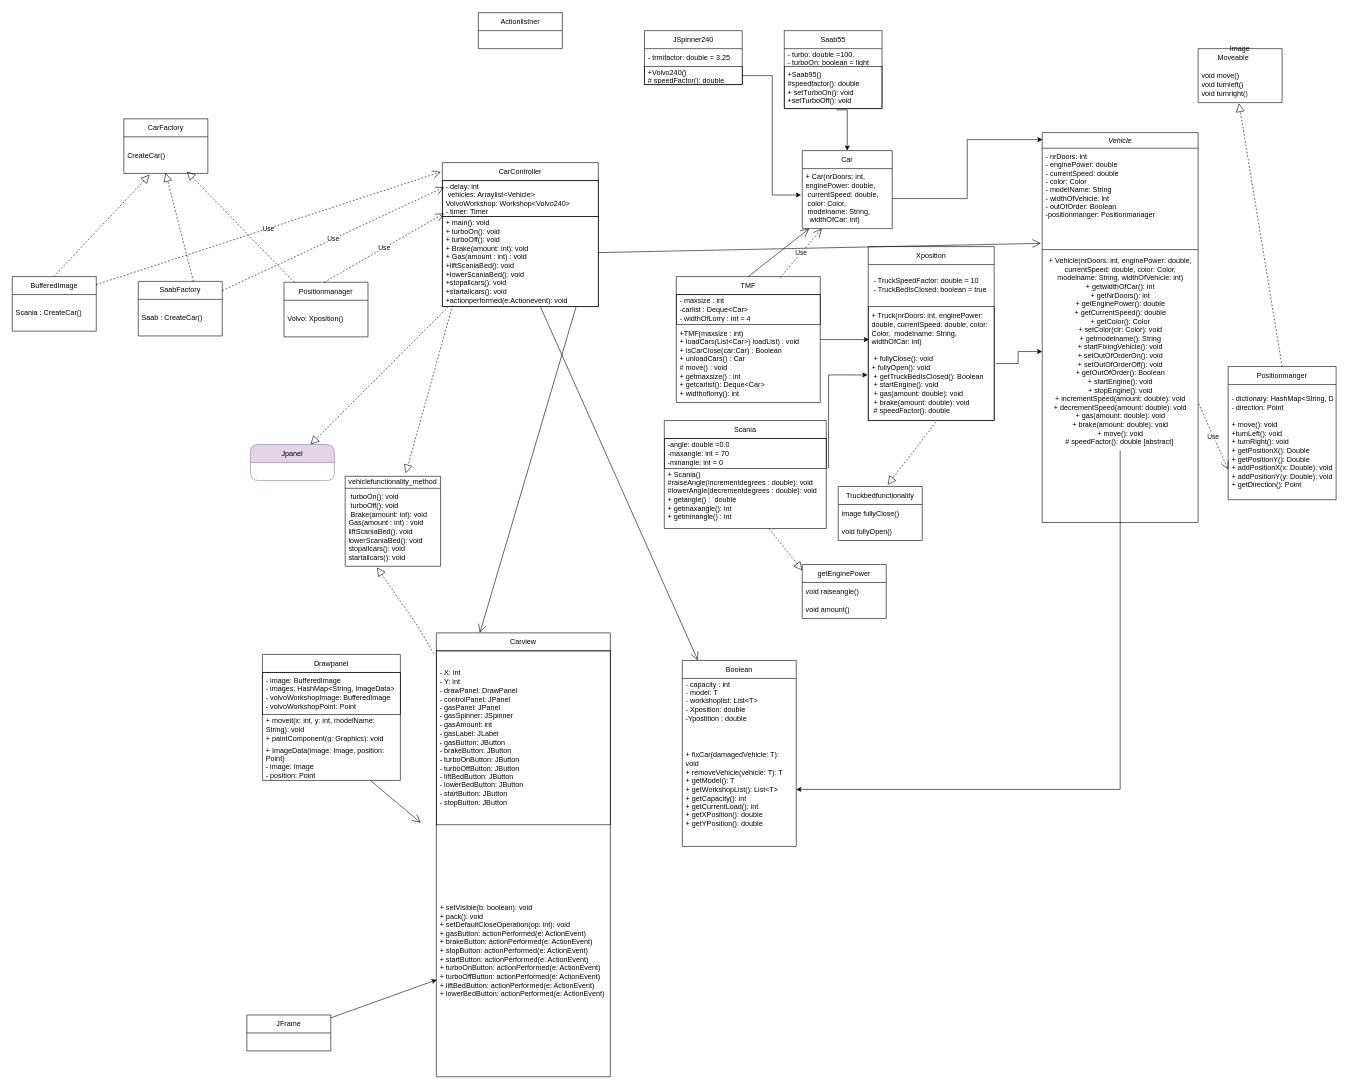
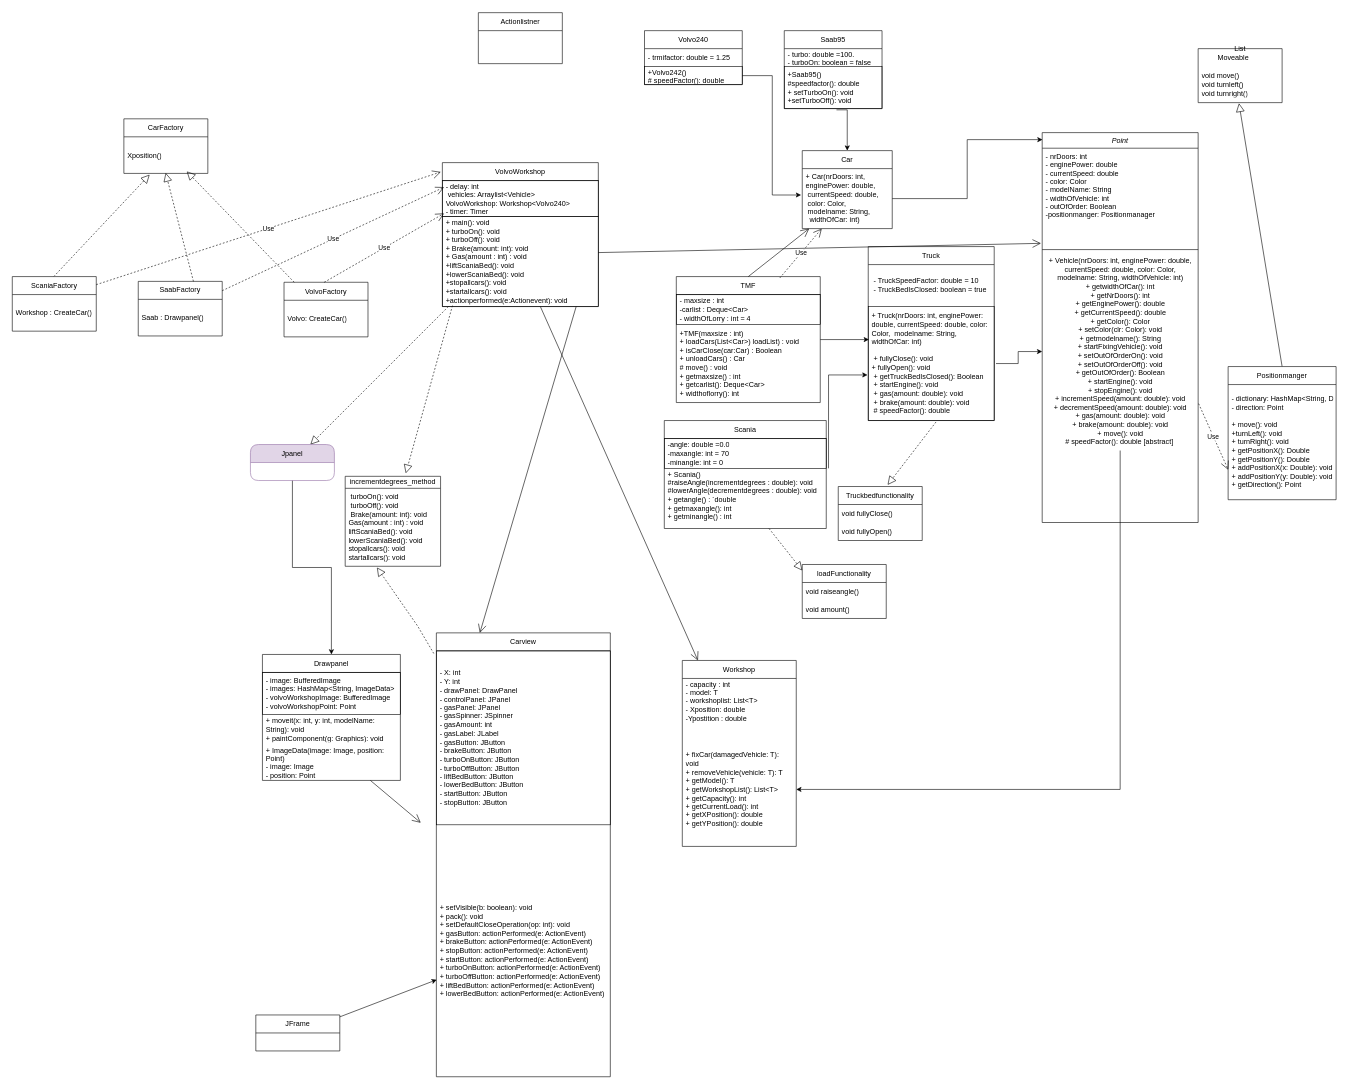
node "Actionlistner": size 84x36 -> 84x51
node "JSpinner240": label "JSpinner240" -> "Volvo240"
node "Saab55": label "Saab55" -> "Saab95"
node "Image": label "Image" -> "List"
node "- trmifactor: double = 3.25": label "- trmifactor: double = 3.25" -> "- trmifactor: double = 1.25"
node "- turbo: double =100. - turboOn: boolean = light": label "- turbo: double =100. - turboOn: boolean = light" -> "- turbo: double =100. - turboOn: boolean = false"
node "+Volvo240() # speedFactor(): double": label "+Volvo240() # speedFactor(): double" -> "+Volvo242() # speedFactor(): double"
node "Vehicle": label "Vehicle" -> "Point"
node "CreateCar()": label "CreateCar()" -> "Xposition()"
node "CarController": label "CarController" -> "VolvoWorkshop"
edge "Positionmanger" -> "void move() void turnleft() void turnright()": style dashed -> solid
node "Xposition": label "Xposition" -> "Truck"
node "BufferedImage": label "BufferedImage" -> "ScaniaFactory"
node "Positionmanager": label "Positionmanager" -> "VolvoFactory"
node "Scania : CreateCar()": label "Scania : CreateCar()" -> "Workshop : CreateCar()"
node "Saab : CreateCar()": label "Saab : CreateCar()" -> "Saab : Drawpanel()"
node "Volvo: Xposition()": label "Volvo: Xposition()" -> "Volvo: CreateCar()"
node "vehiclefunctionality_method": label "vehiclefunctionality_method" -> "incrementdegrees_method"
node "image fullyClose()": label "image fullyClose()" -> "void fullyClose()"
edge "Jpanel" -> "Drawpanel": added
node "getEnginePower": label "getEnginePower" -> "loadFunctionality"
node "Boolean": label "Boolean" -> "Workshop"
node "JFrame": moved (289, 1033) -> (298, 1033)
